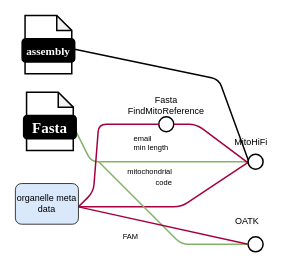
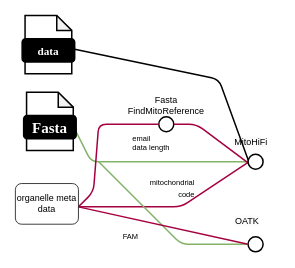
node "assembly": label "assembly" -> "data"
node "email min length": label "email min length" -> "email data length"
node "mitochondrial code": moved (147, 177) -> (170, 188)
node "organelle meta data": fillcolor #dae8fc -> #ffffff
